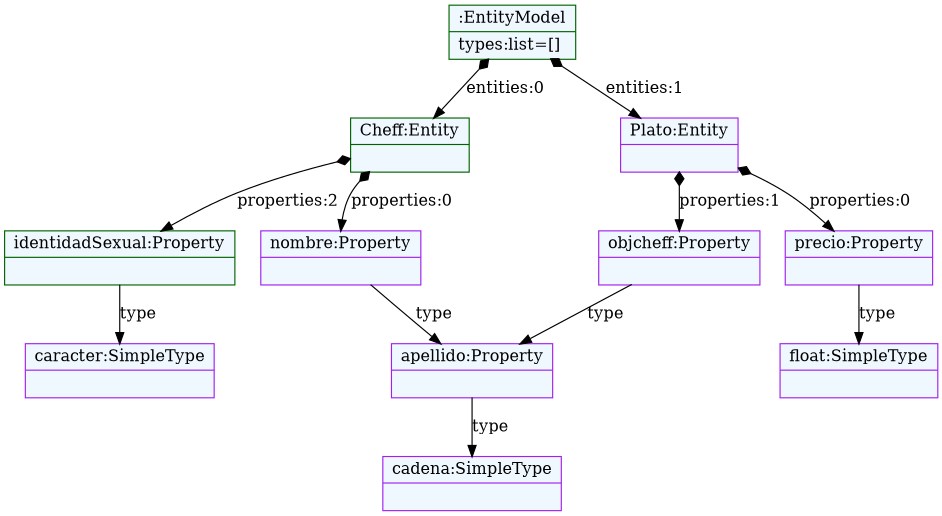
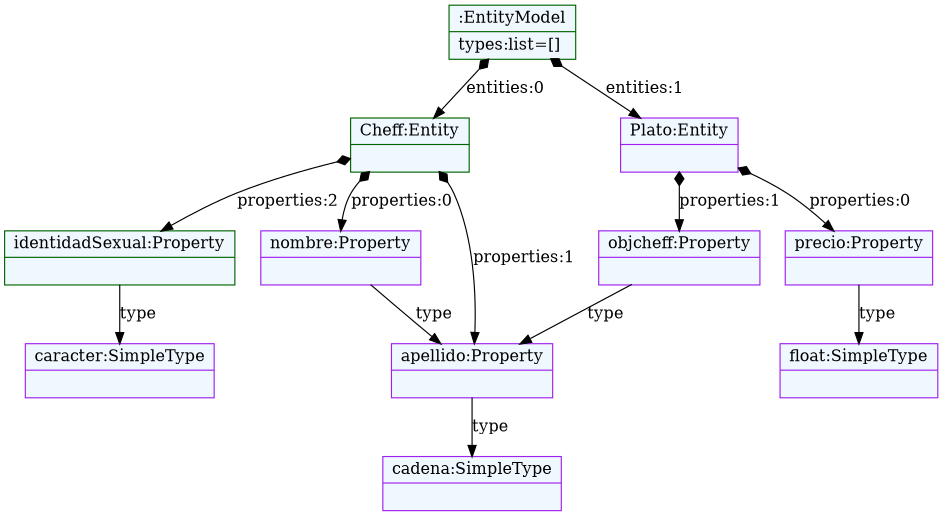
edge "Cheff:Entity" -- "apellido:Property": added, label "properties:1"
